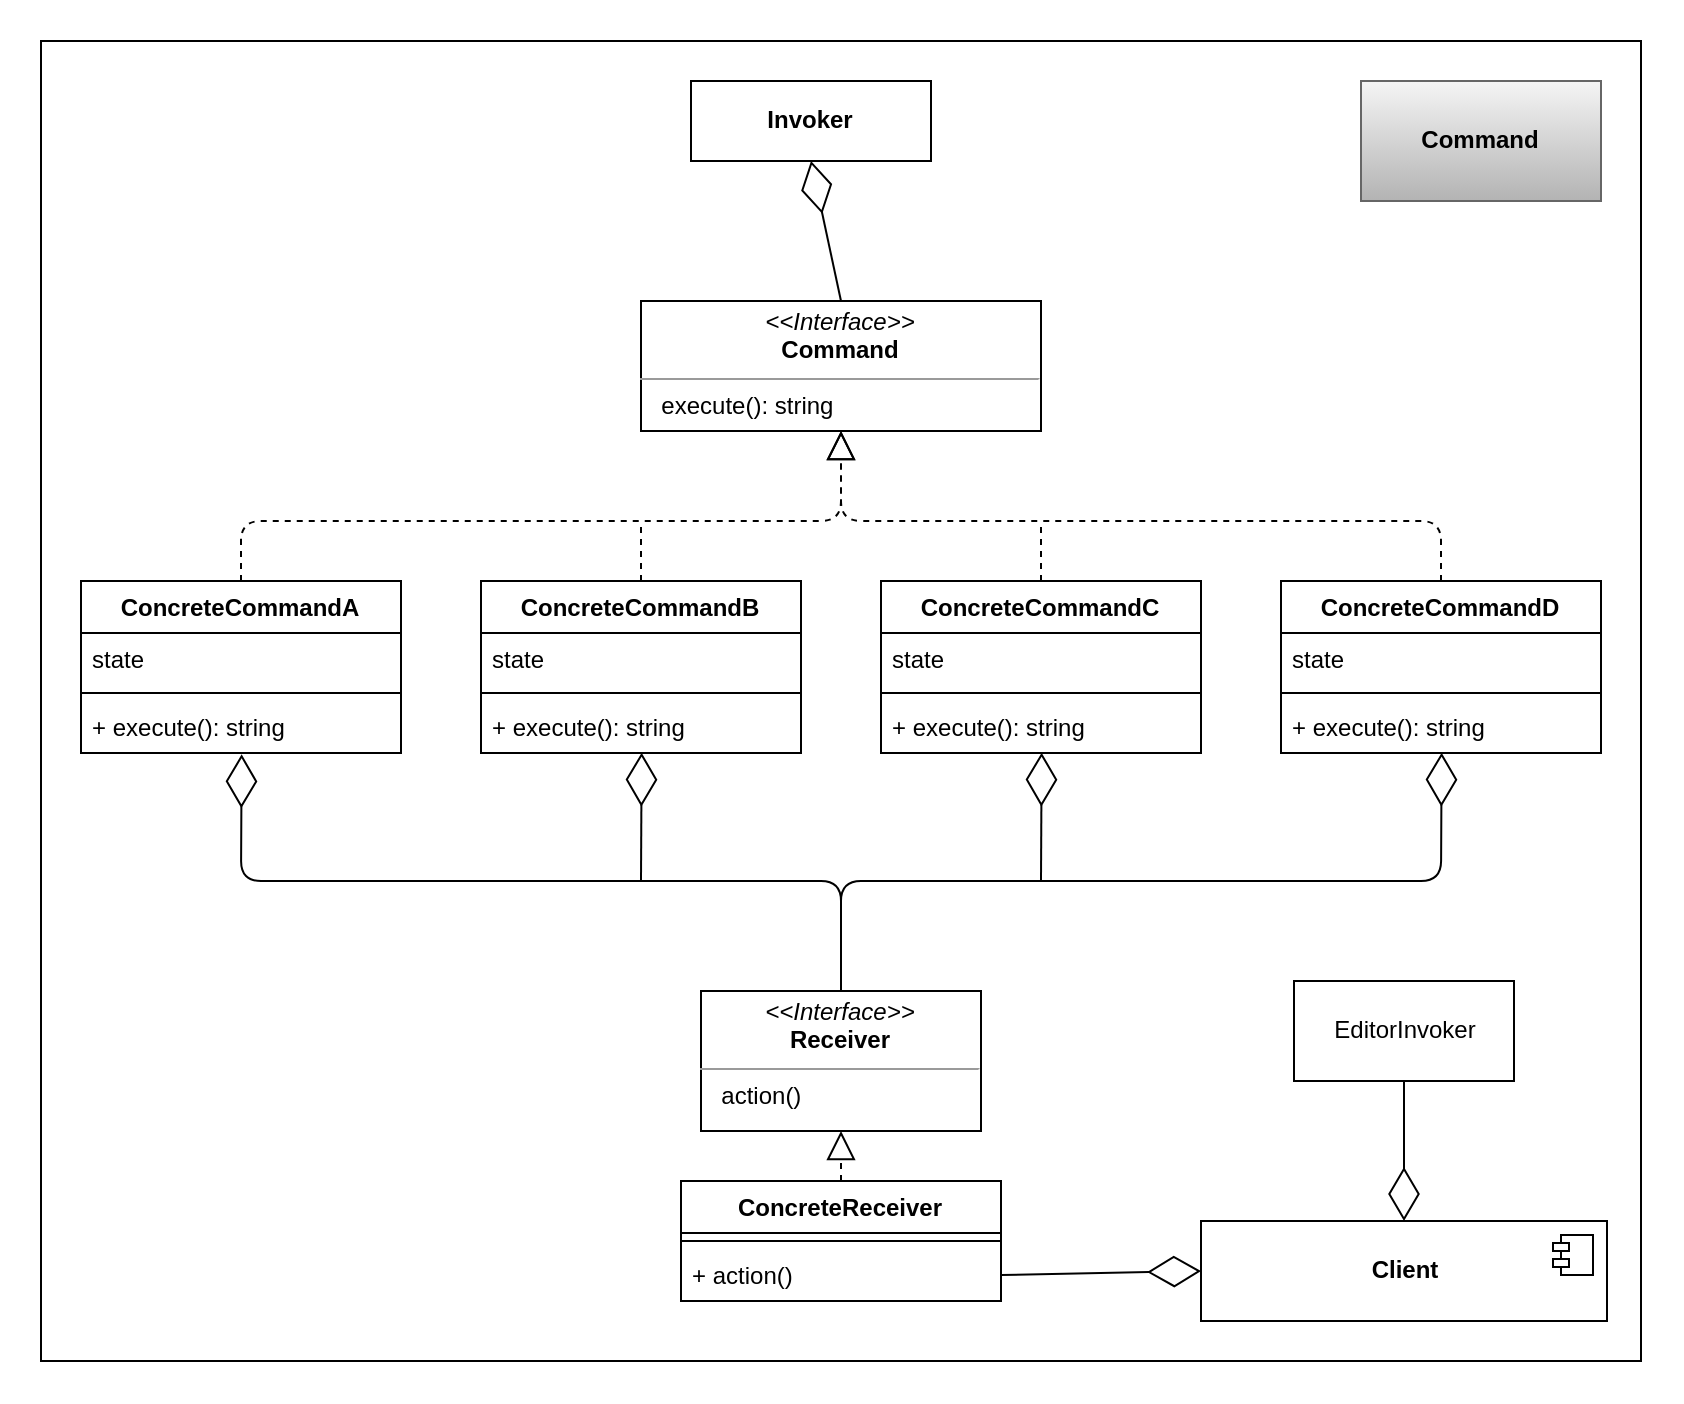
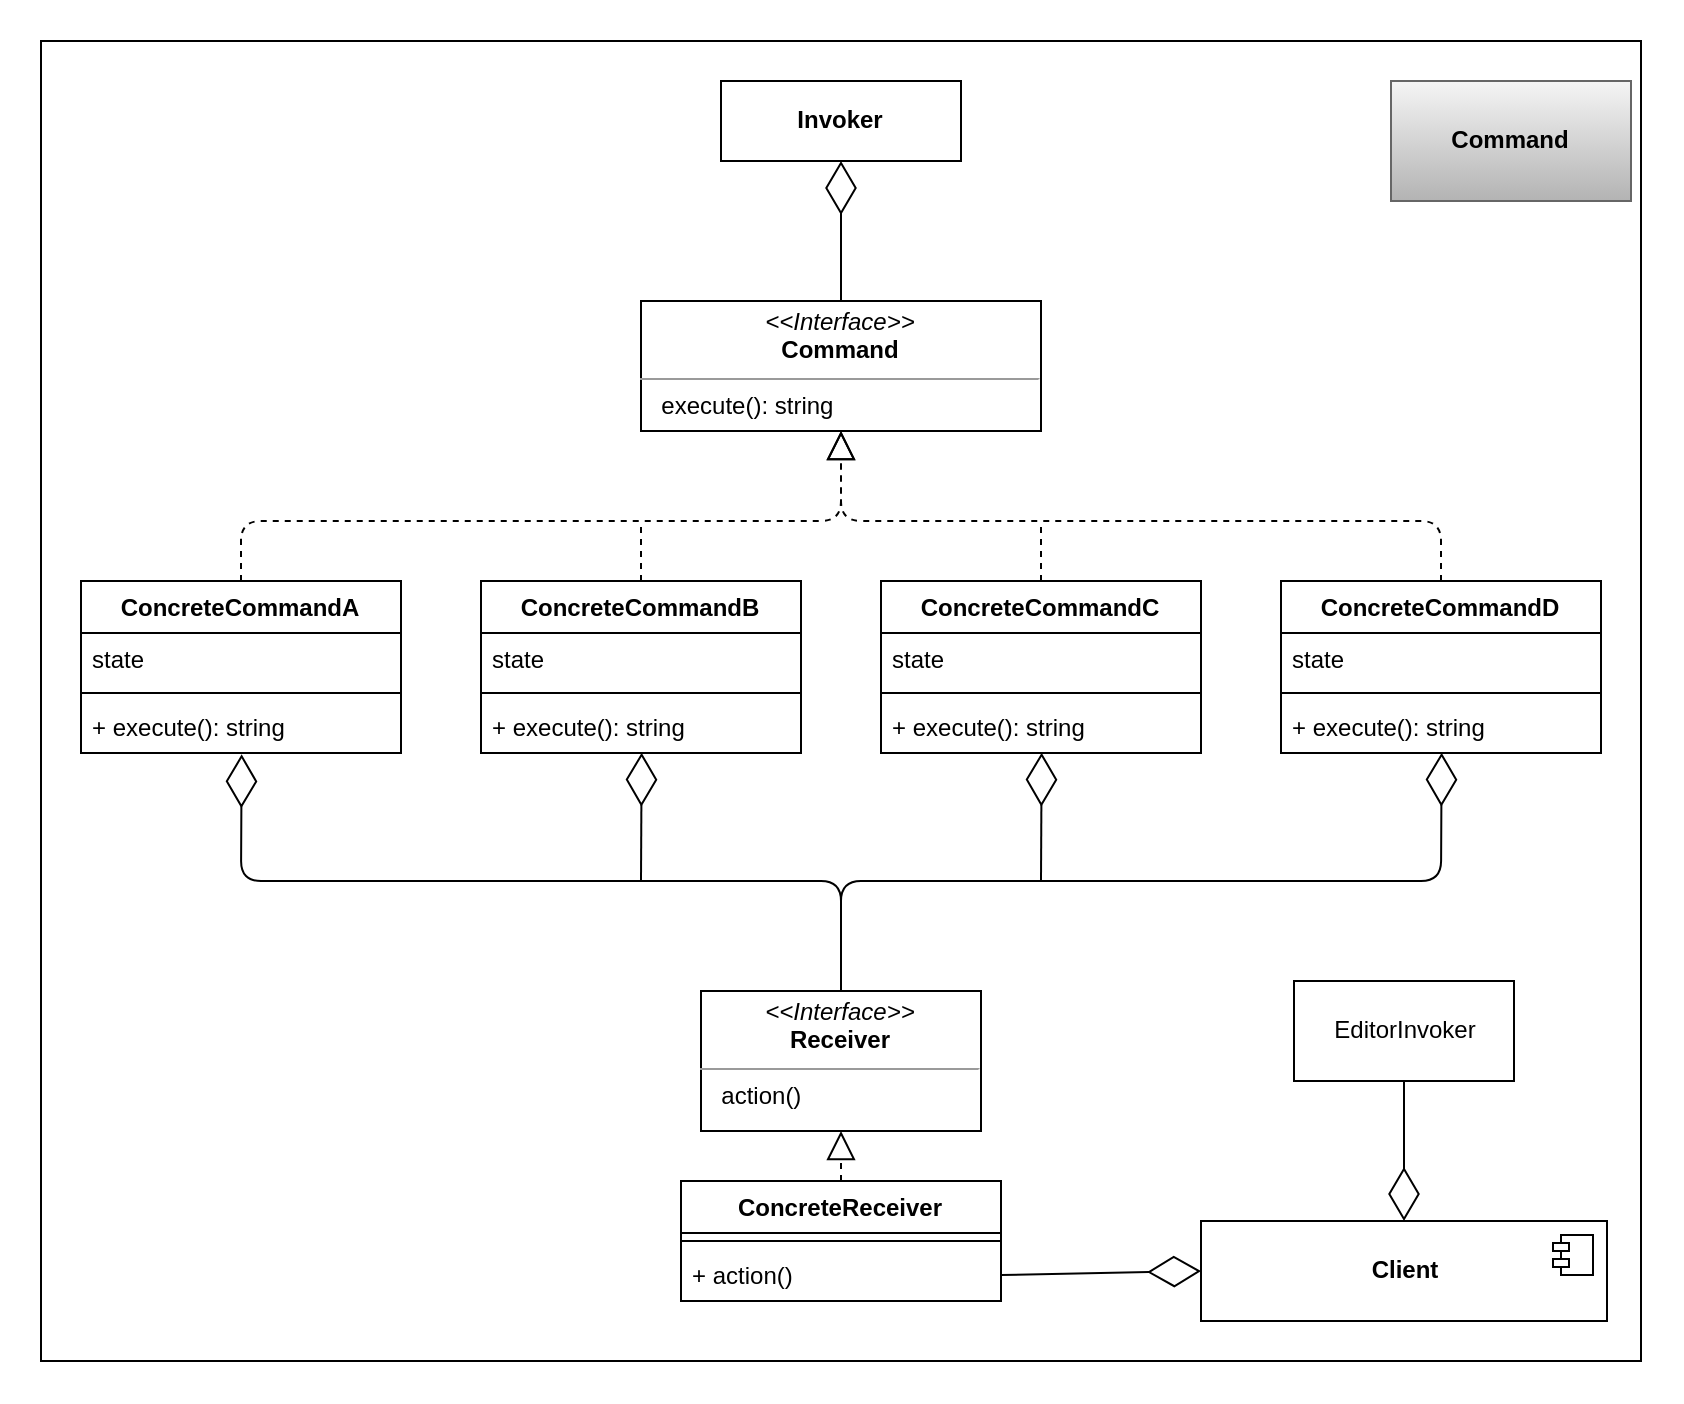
node "Invoker": moved (811, 121) -> (841, 121)
node "Command": moved (1481, 141) -> (1511, 141)
